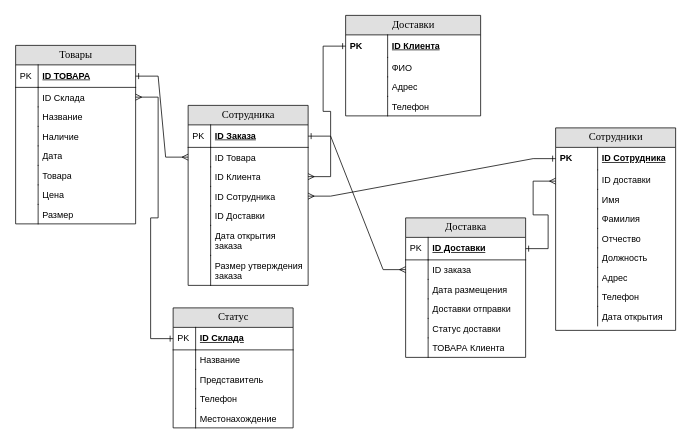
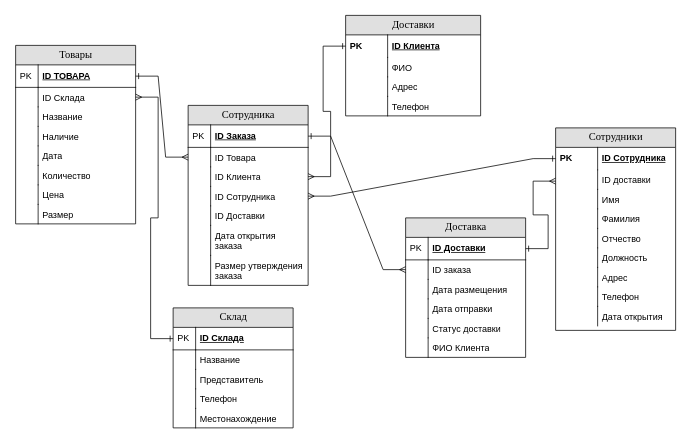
node "Товара": label "Товара" -> "Количество"
node "Доставки отправки": label "Доставки отправки" -> "Дата отправки"
node "Статус": label "Статус" -> "Склад"
node "ТОВАРА Клиента": label "ТОВАРА Клиента" -> "ФИО Клиента"
